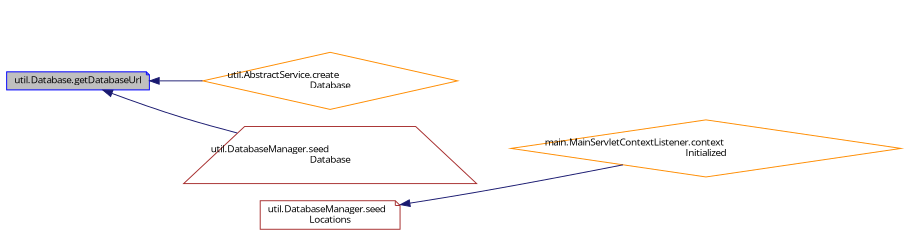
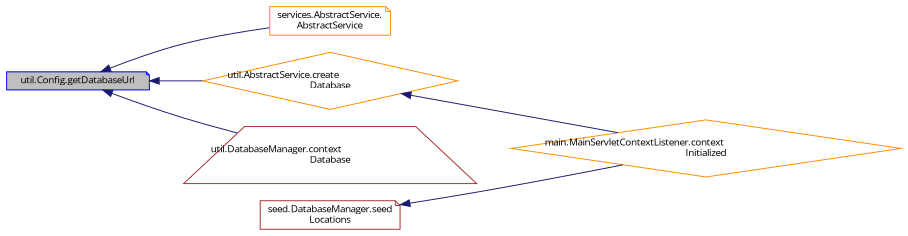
node "services.AbstractService. AbstractService": added
node "util.Database.getDatabaseUrl": label "util.Database.getDatabaseUrl" -> "util.Config.getDatabaseUrl"
edge "main.MainServletContextListener.context Initialized" -> "util.AbstractService.create Database": added
node "util.DatabaseManager.seed Database": label "util.DatabaseManager.seed Database" -> "util.DatabaseManager.context Database"
node "util.DatabaseManager.seed Locations": label "util.DatabaseManager.seed Locations" -> "seed.DatabaseManager.seed Locations"
